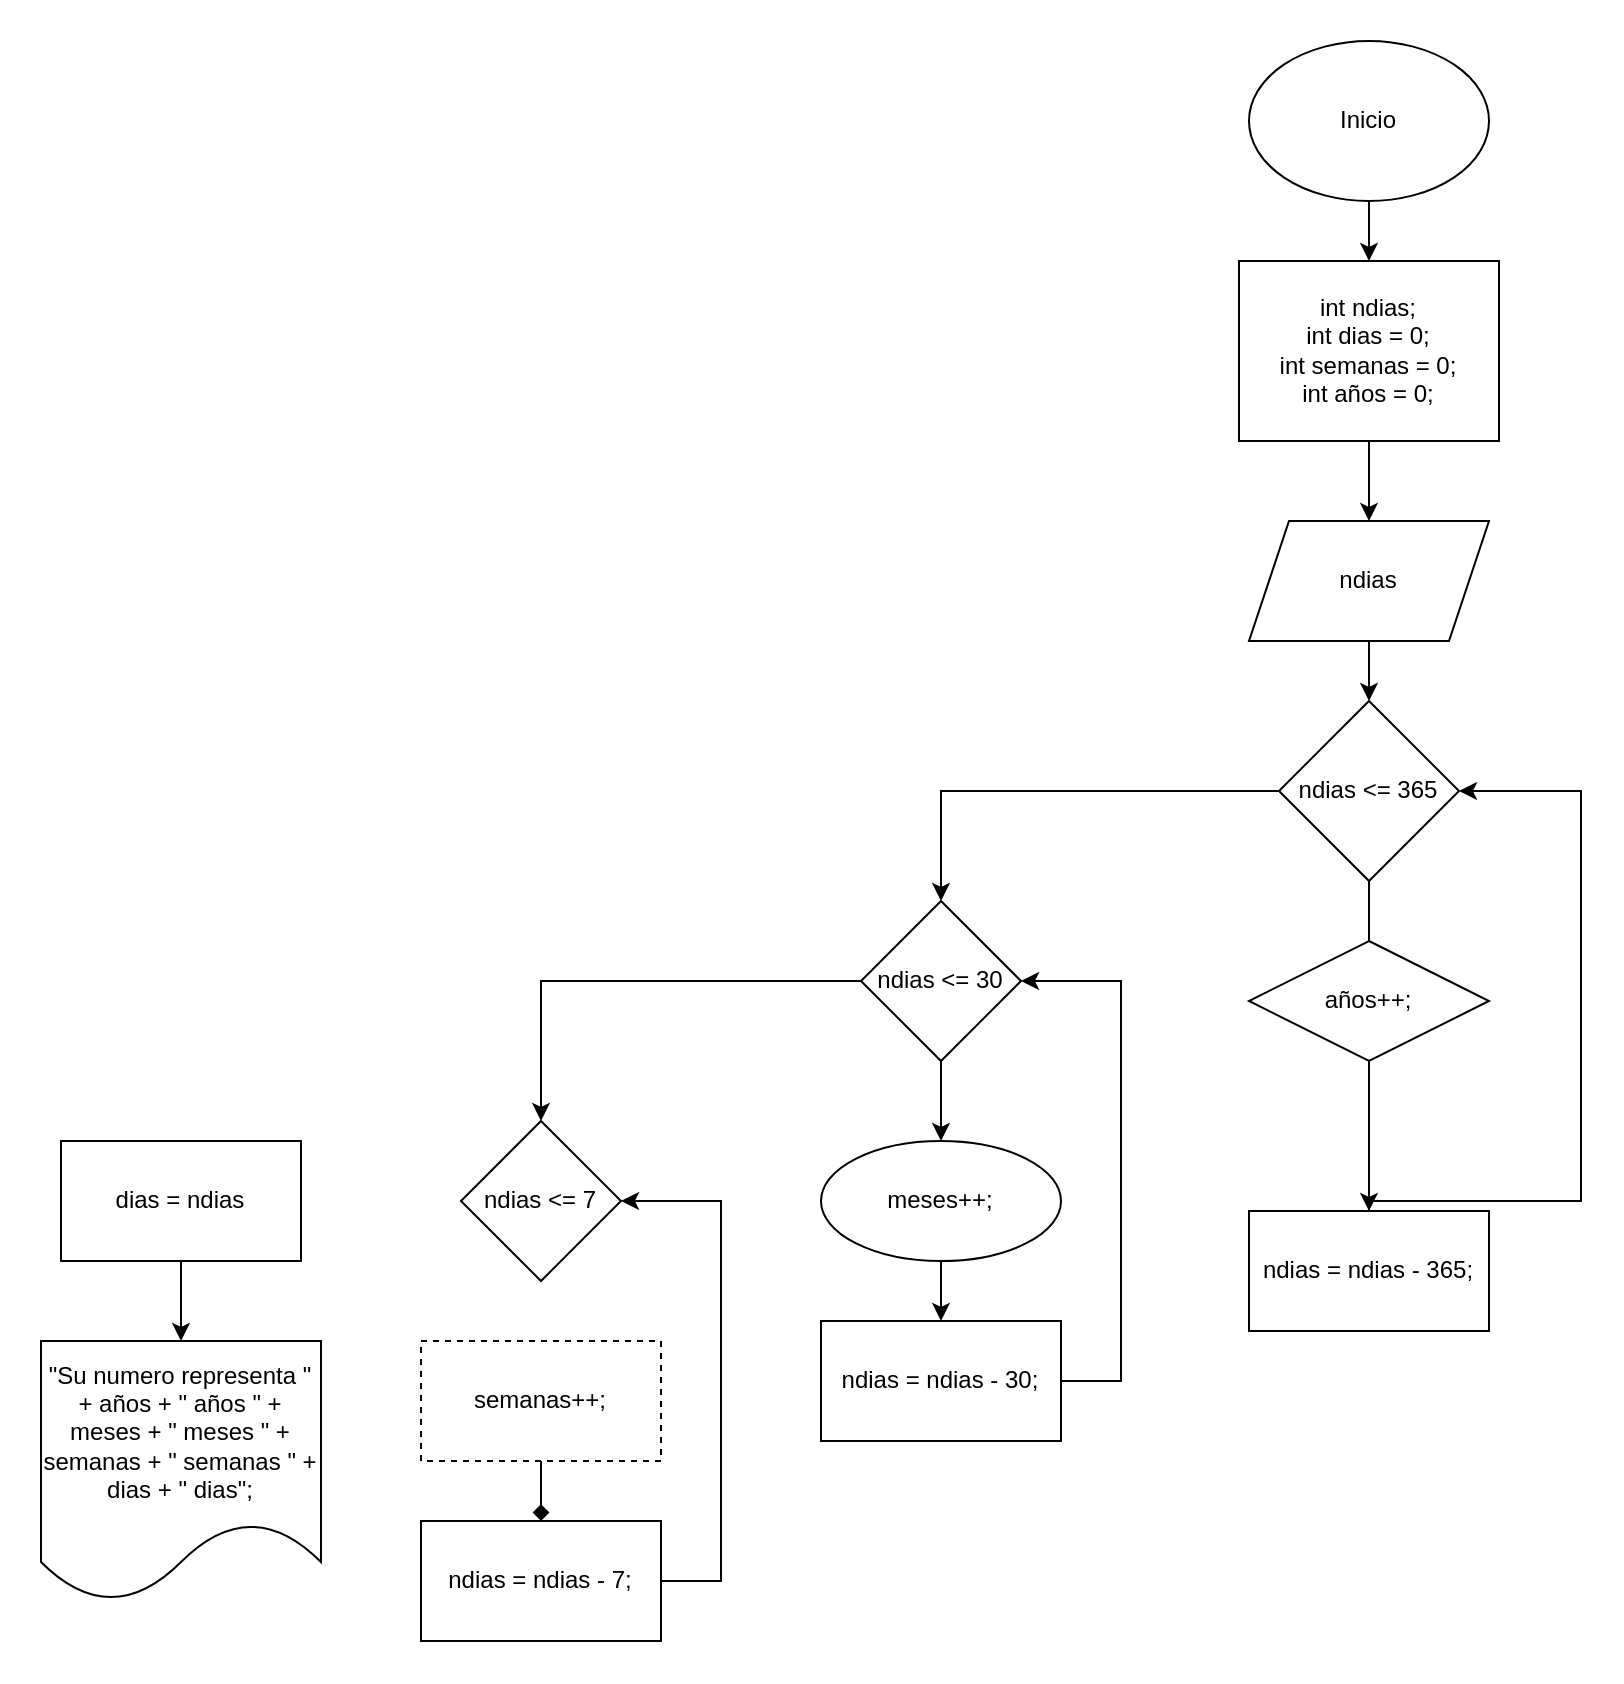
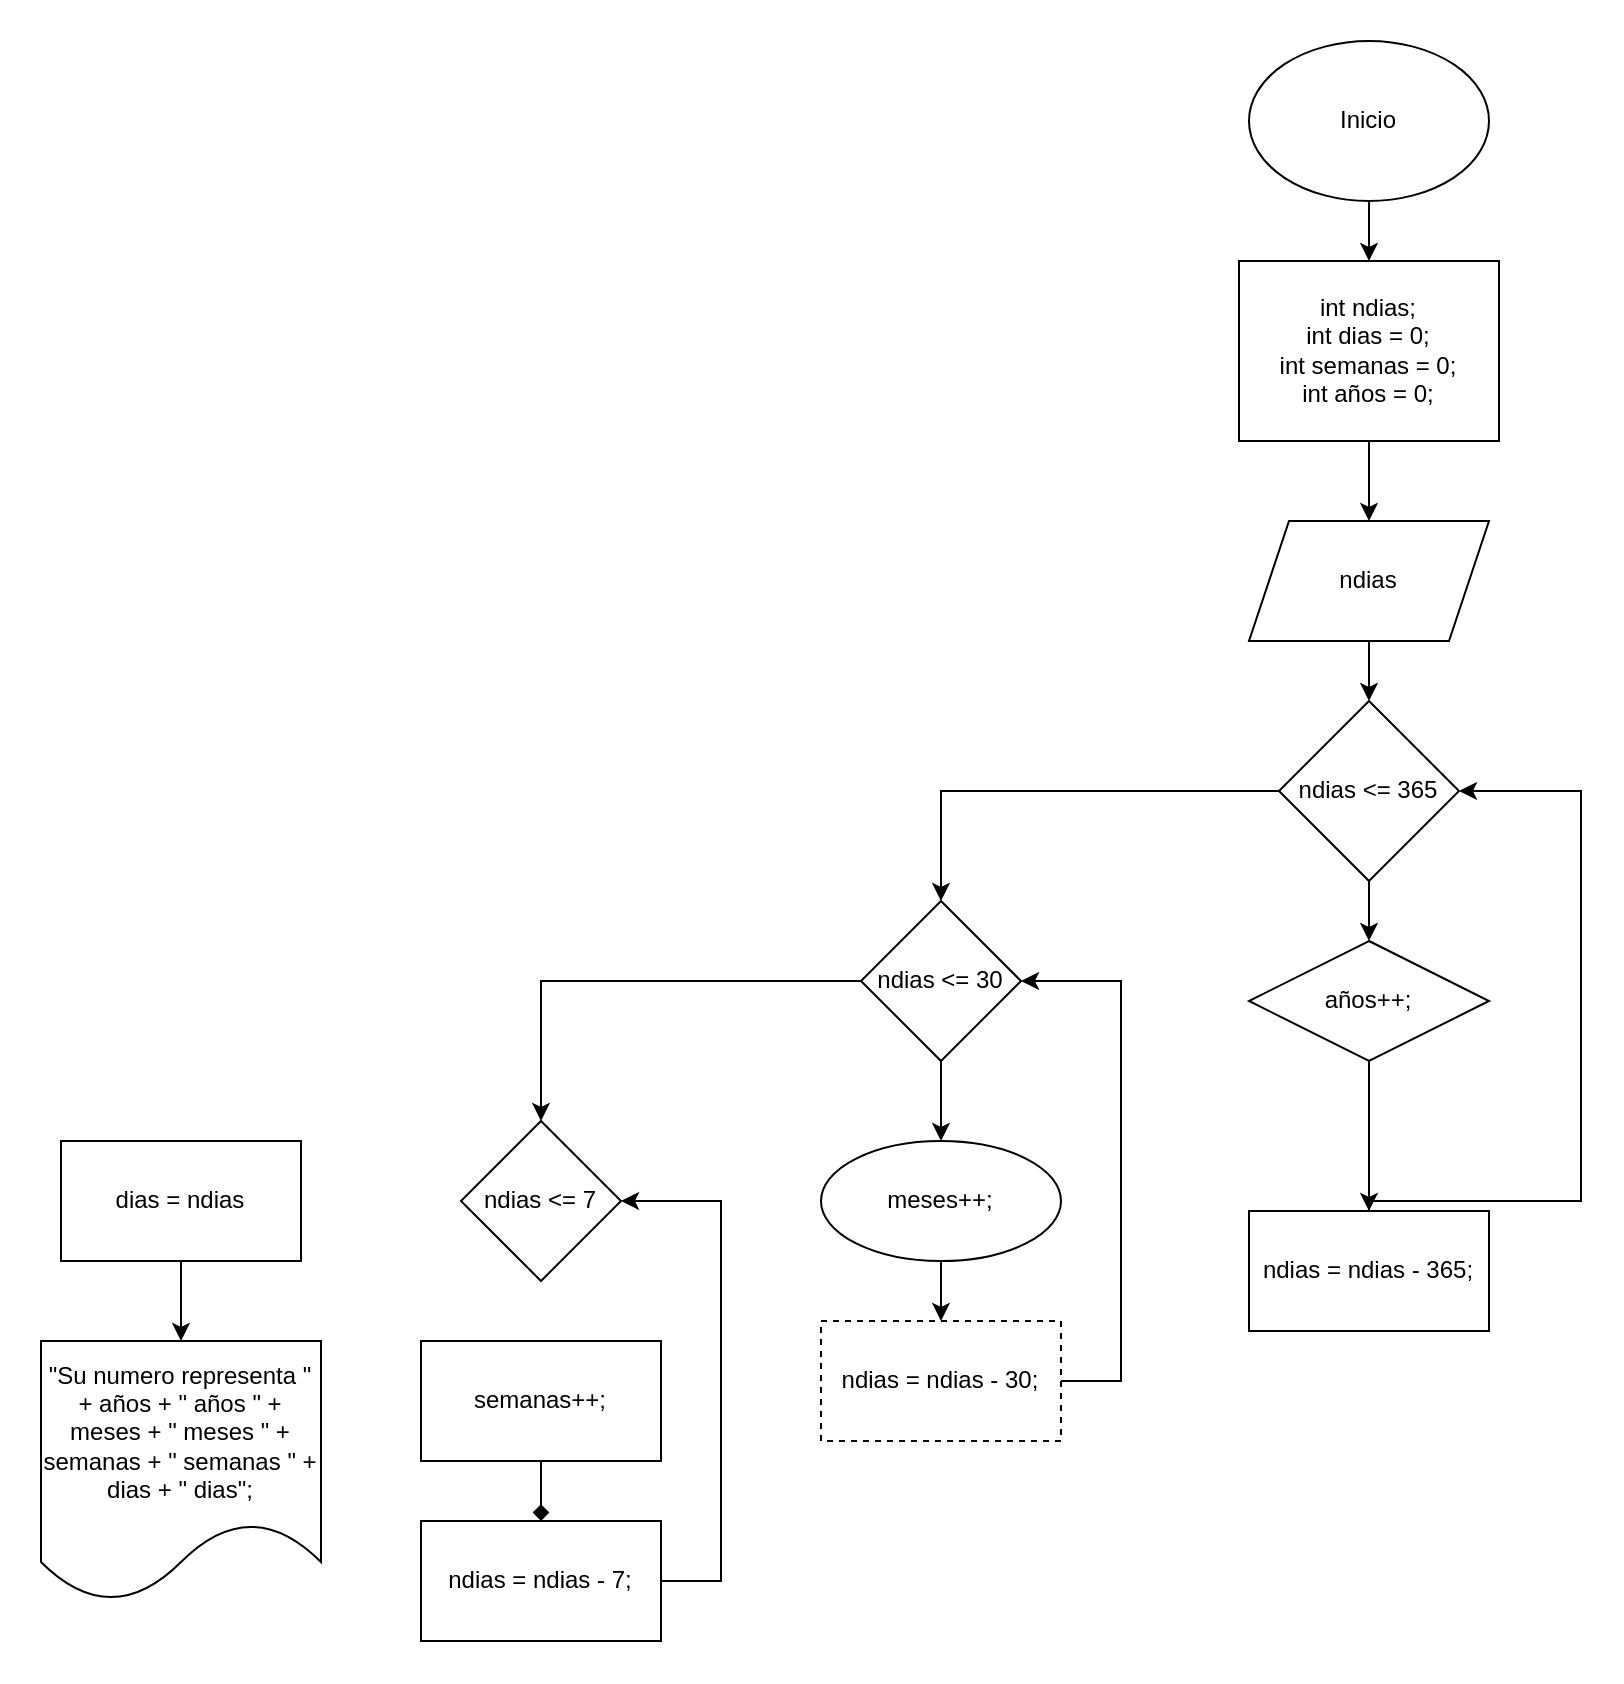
edge "ndias <= 365" -- "años++;": arrowhead none -> classic
node "ndias = ndias - 30;": style solid -> dashed
node "semanas++;": style dashed -> solid
